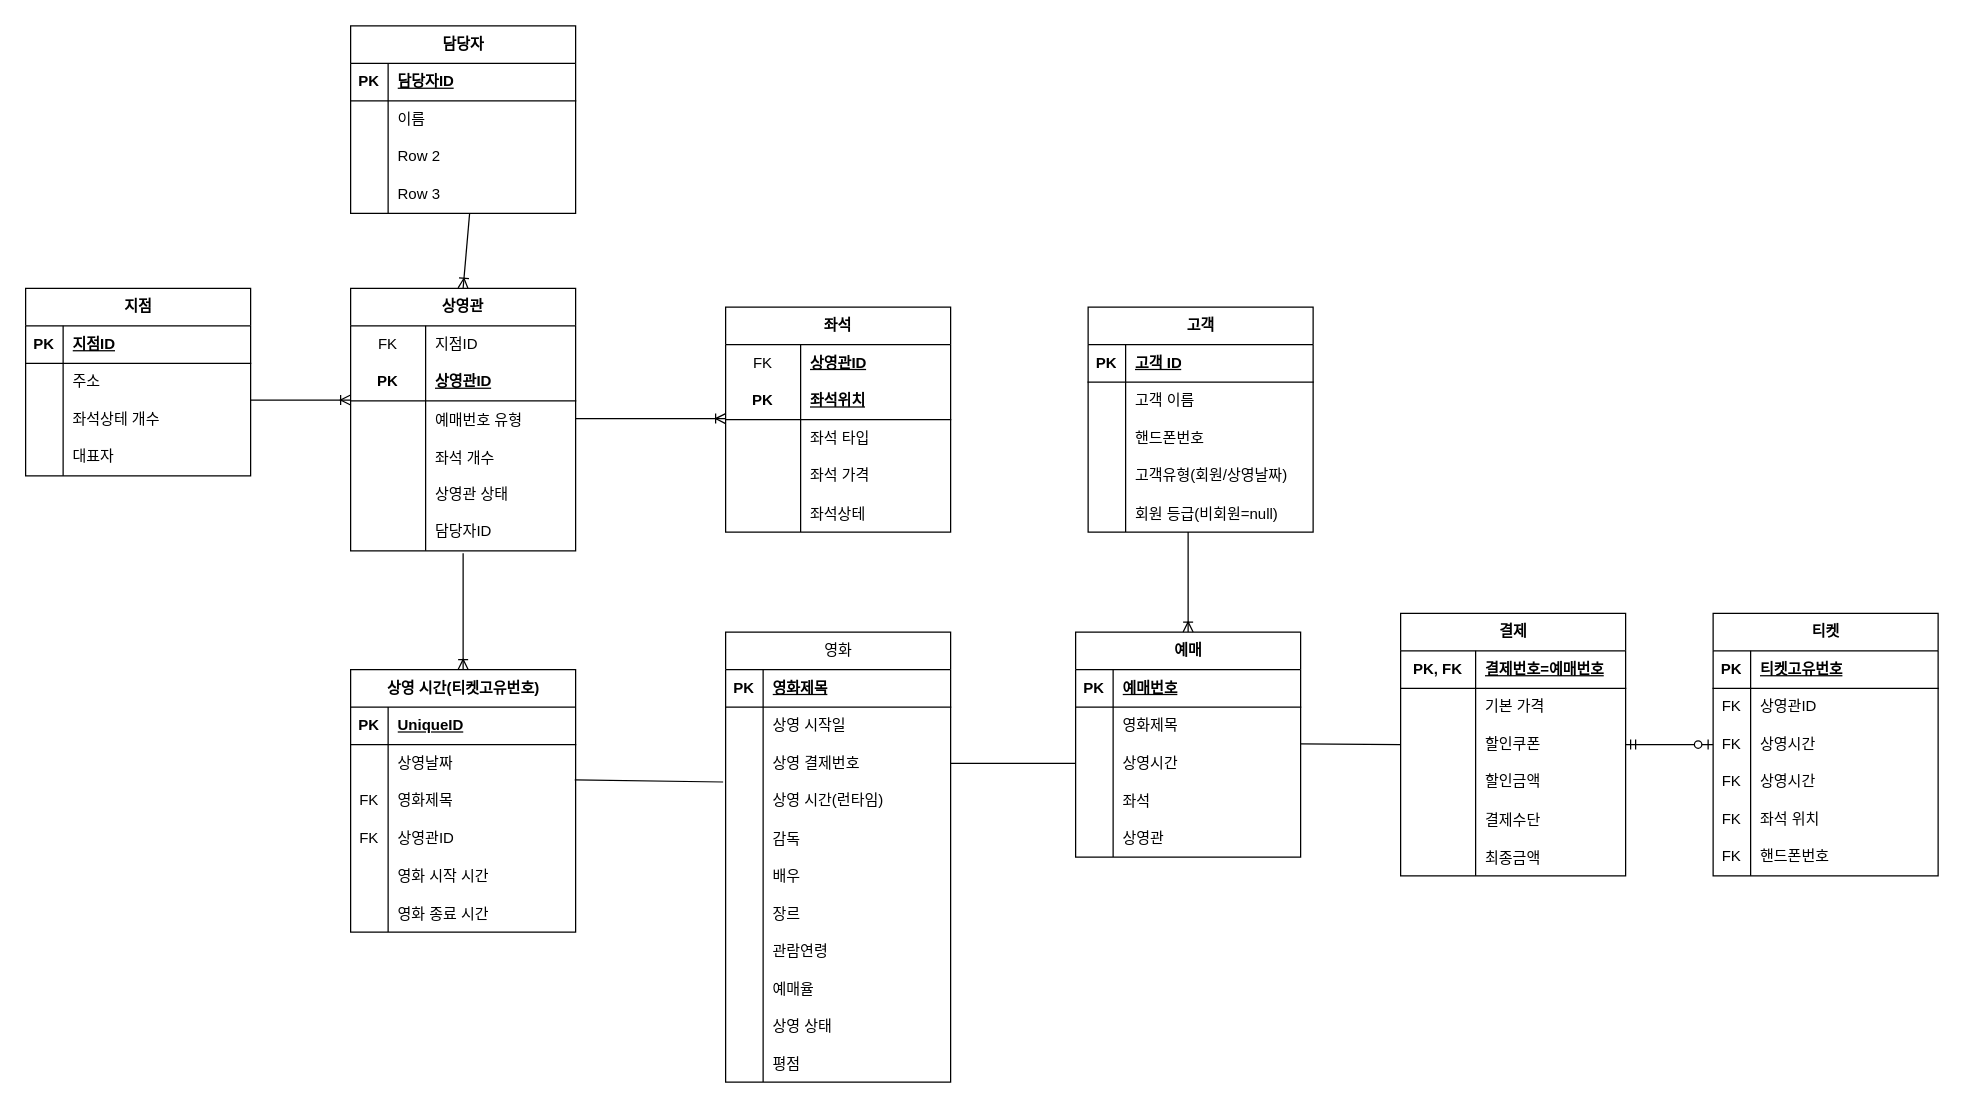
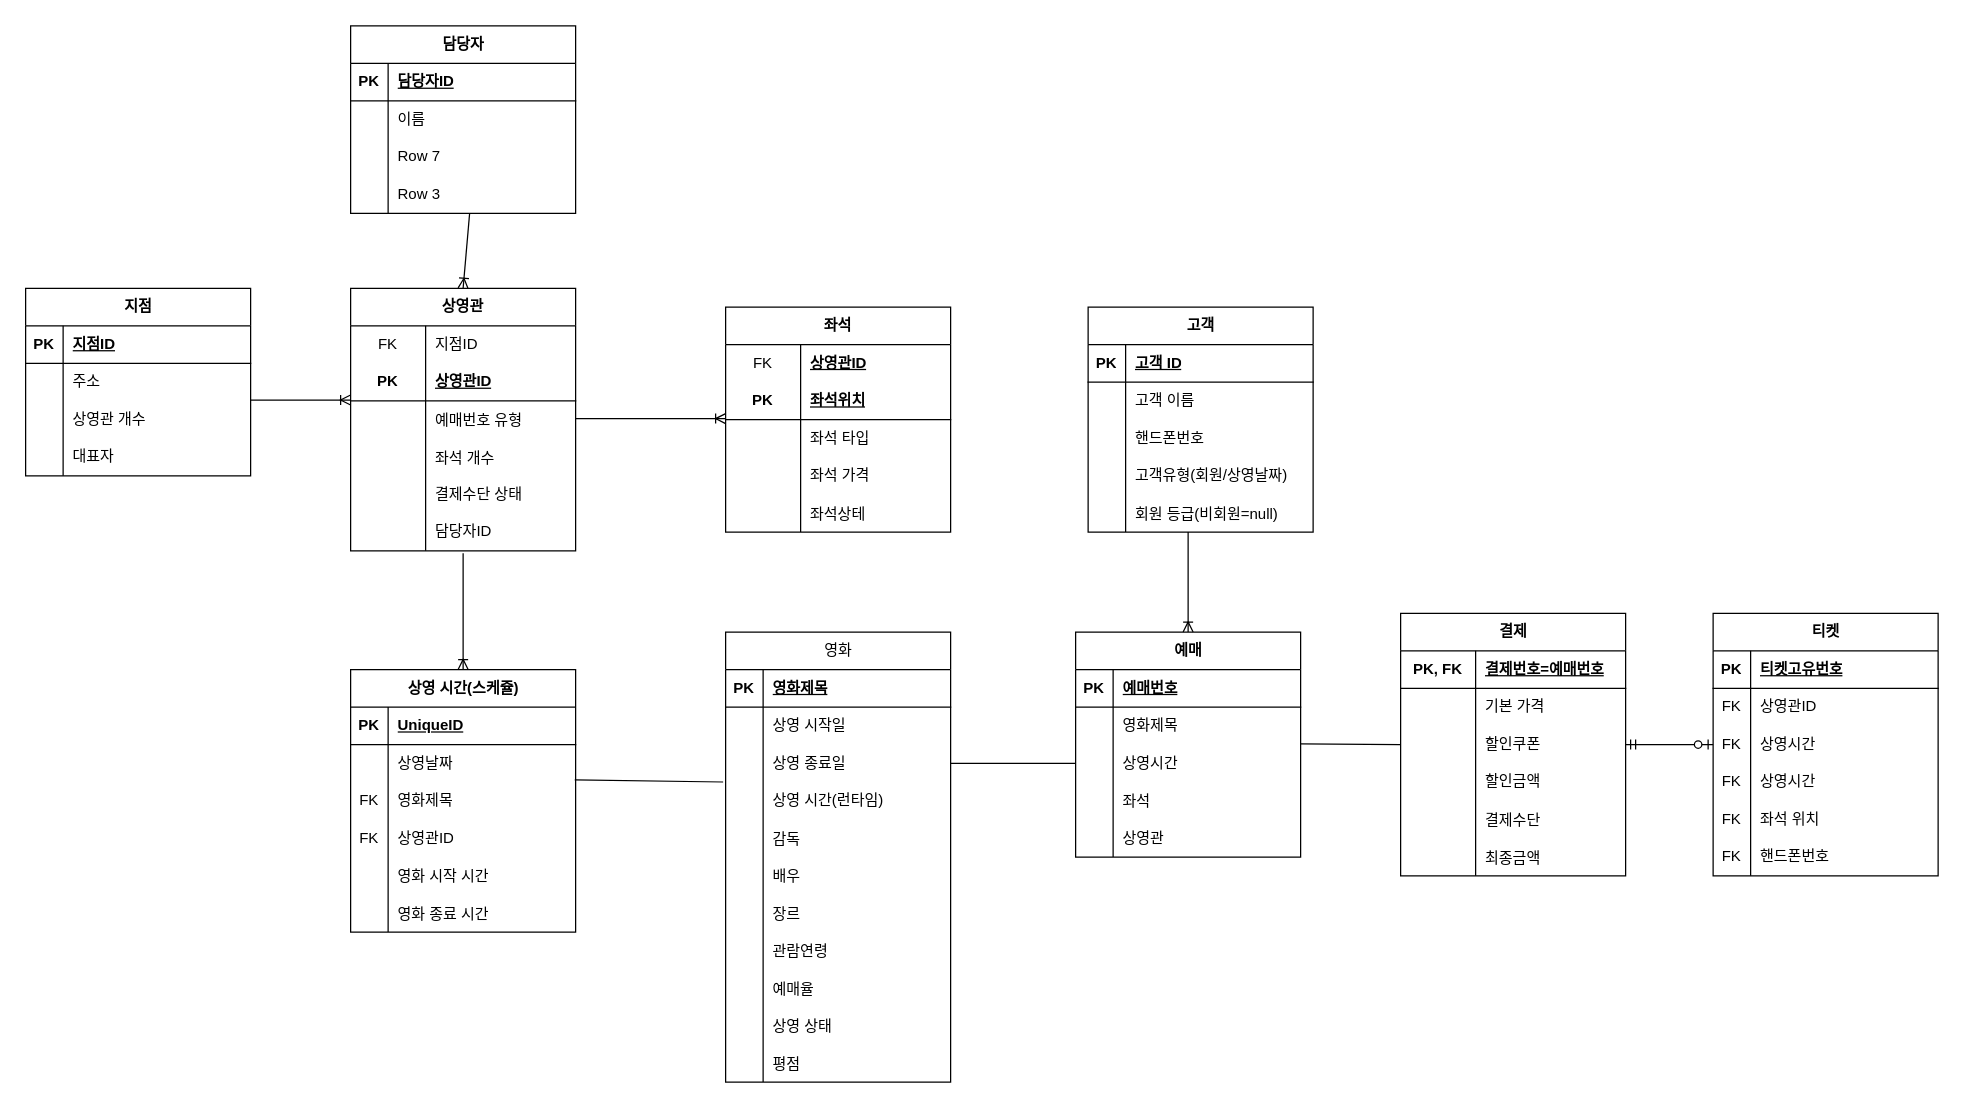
node "Row 2": label "Row 2" -> "Row 7"
node "좌석상테 개수": label "좌석상테 개수" -> "상영관 개수"
node "상영관 상태": label "상영관 상태" -> "결제수단 상태"
node "상영 시간(티켓고유번호)": label "상영 시간(티켓고유번호)" -> "상영 시간(스케쥴)"
node "상영 결제번호": label "상영 결제번호" -> "상영 종료일"
